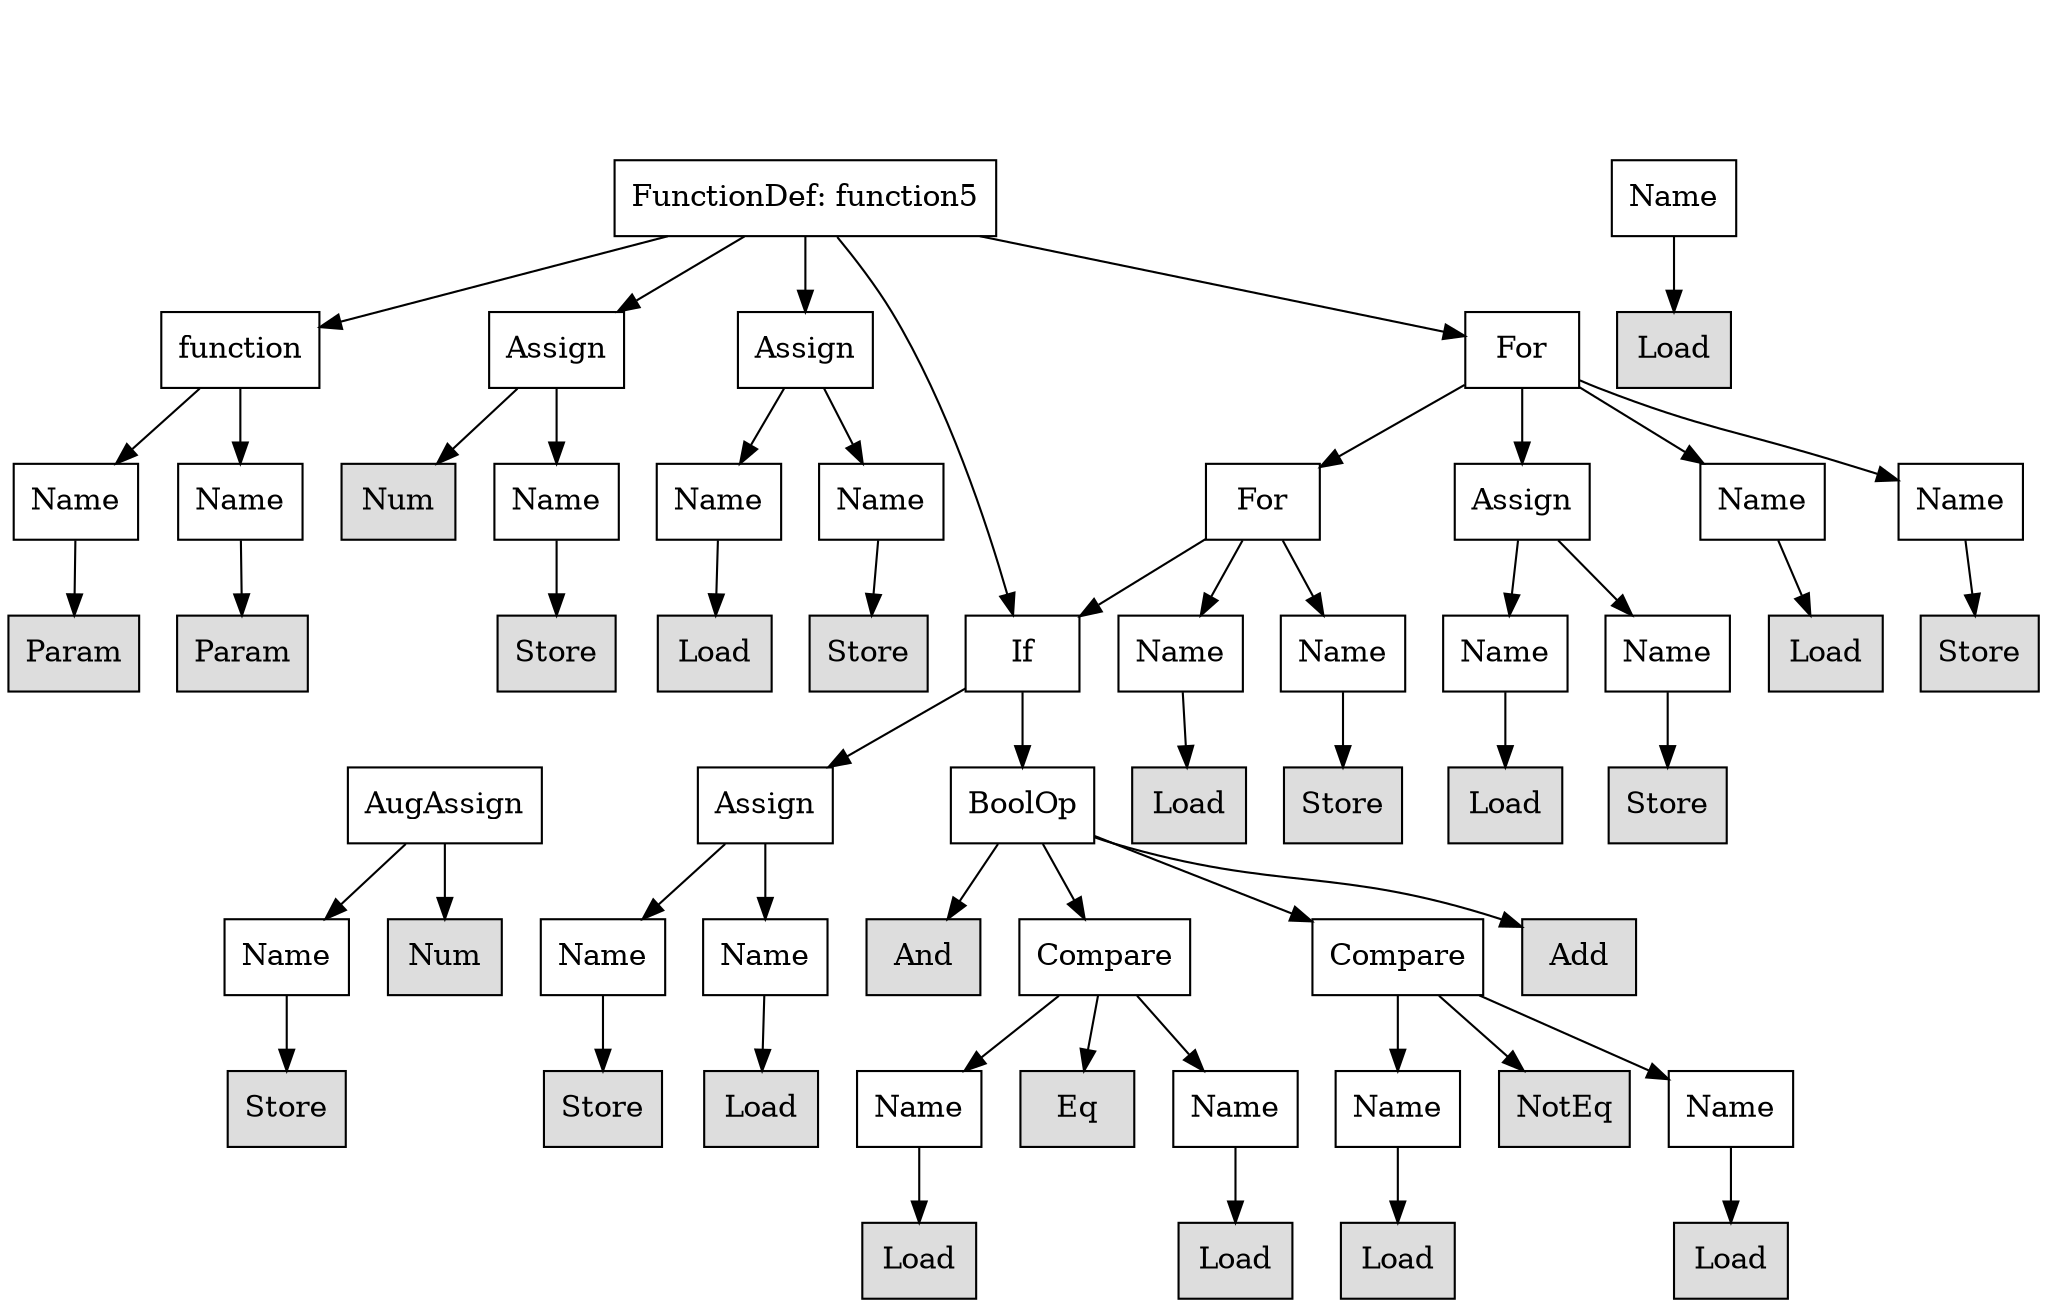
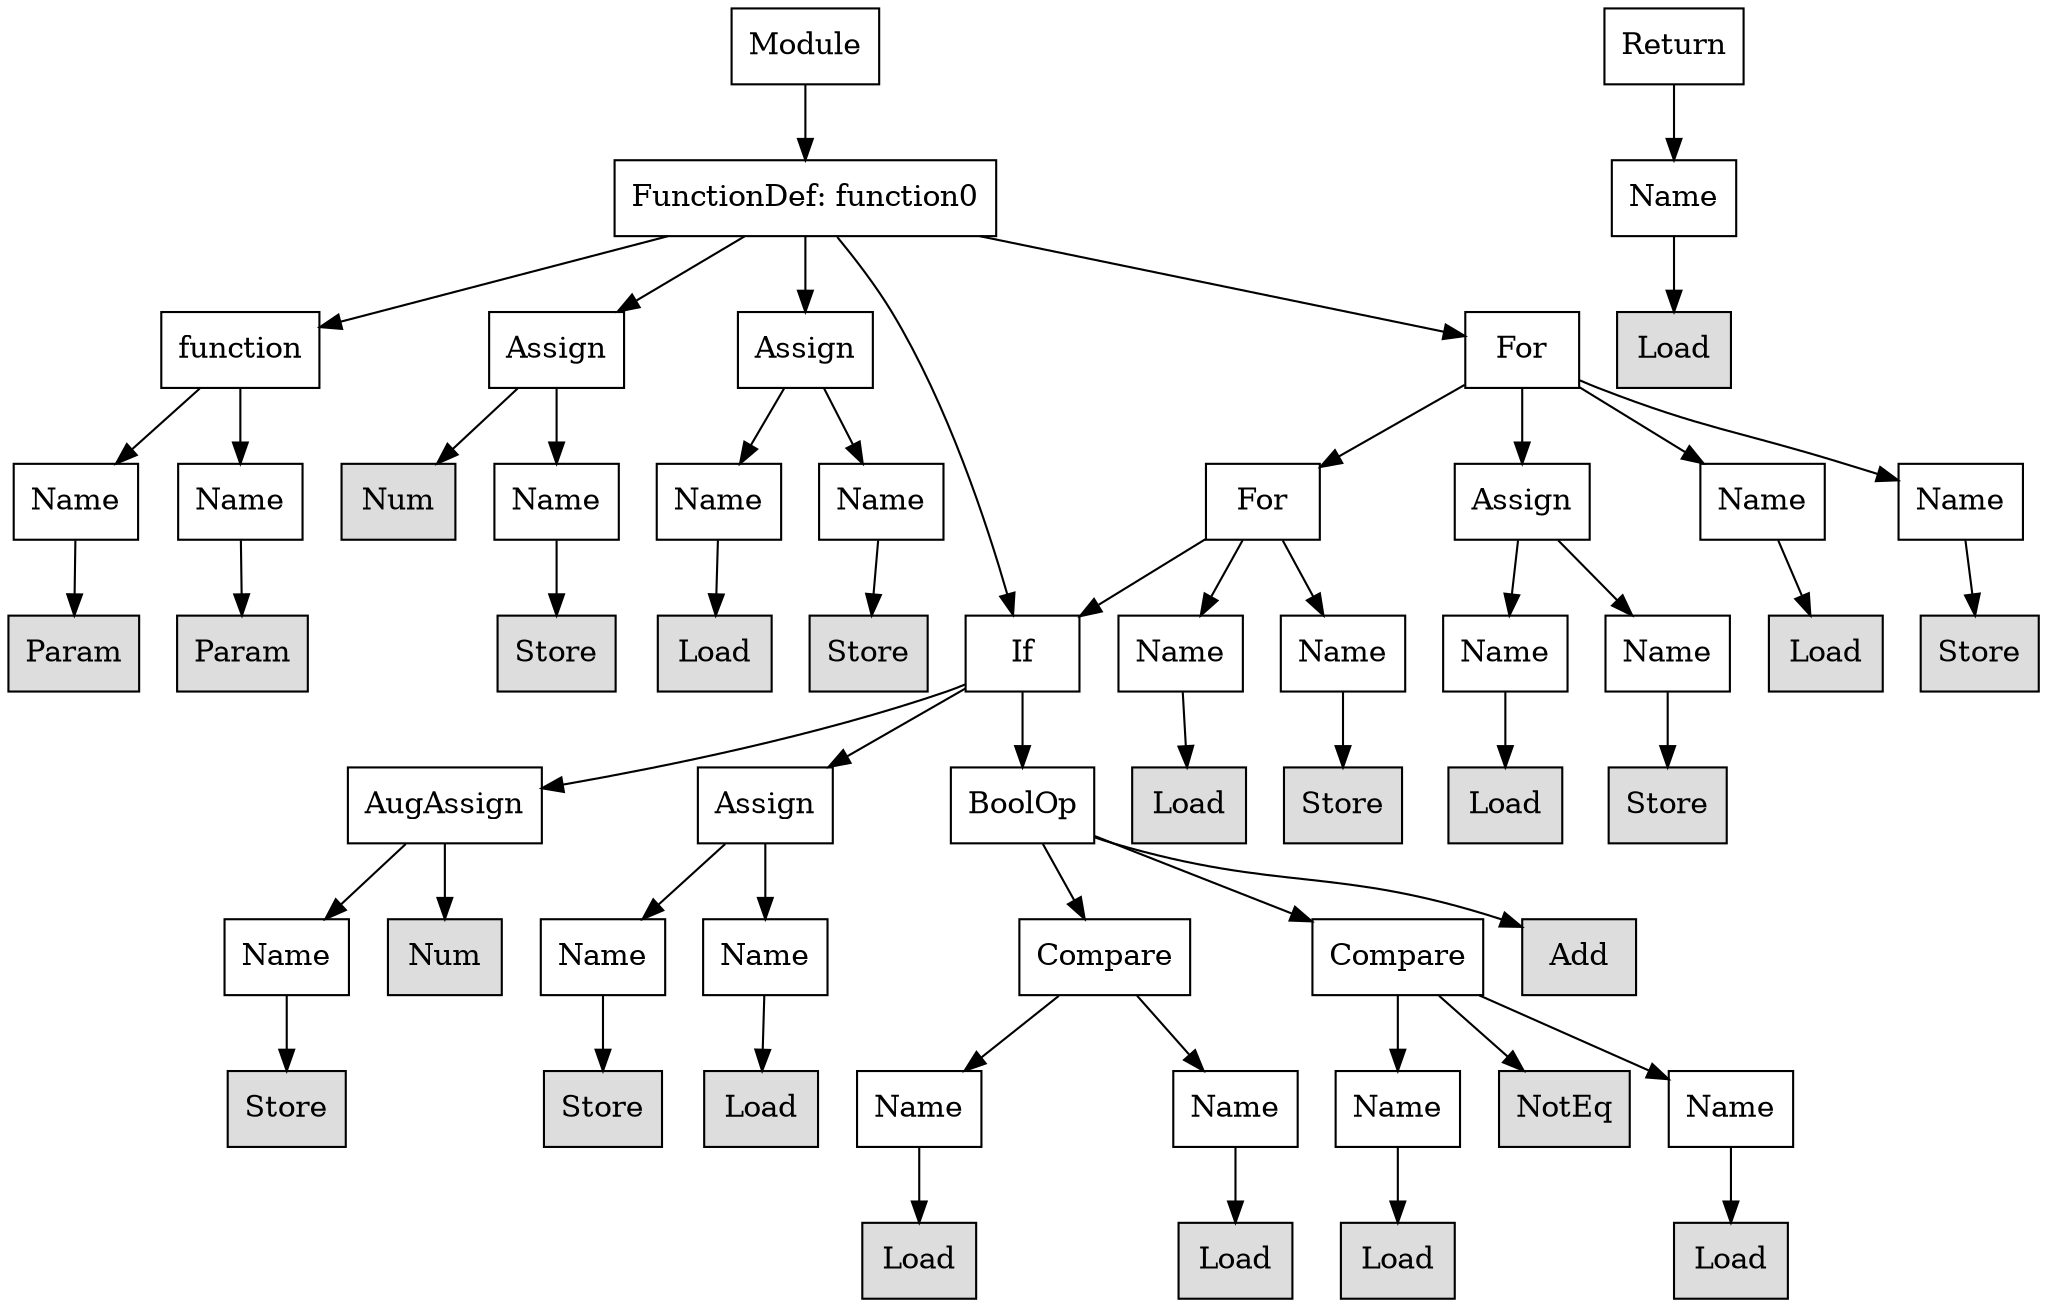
node "Module": added
node "Return": added
node "FunctionDef: function5": label "FunctionDef: function5" -> "FunctionDef: function0"
edge "If" -> "AugAssign": added
node "And": removed
node "Eq": removed
